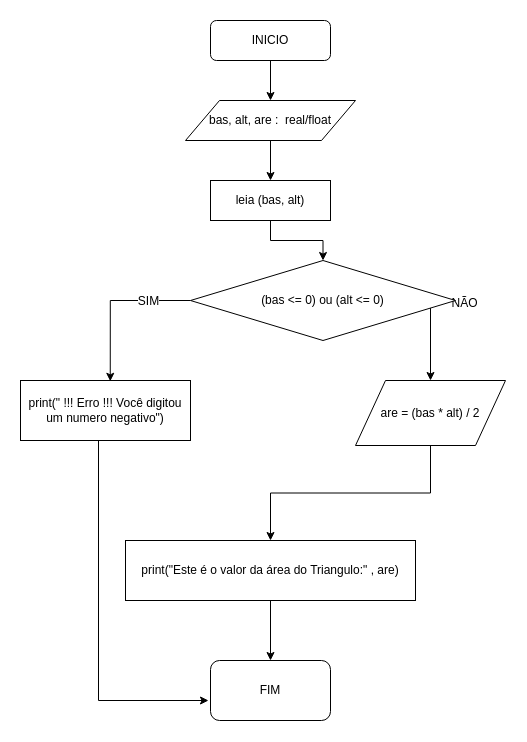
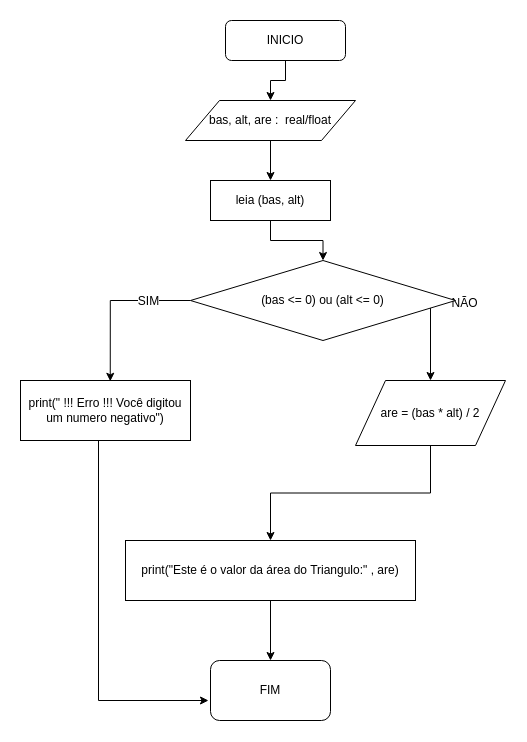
node "INICIO": moved (271, 41) -> (286, 41)
